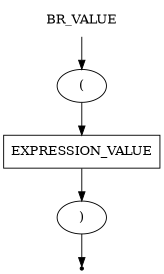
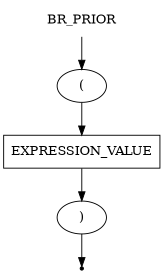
node "BR_VALUE": label "BR_VALUE" -> "BR_PRIOR"
